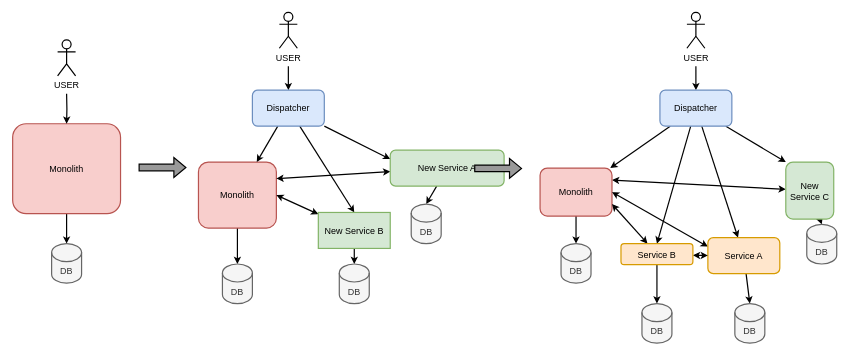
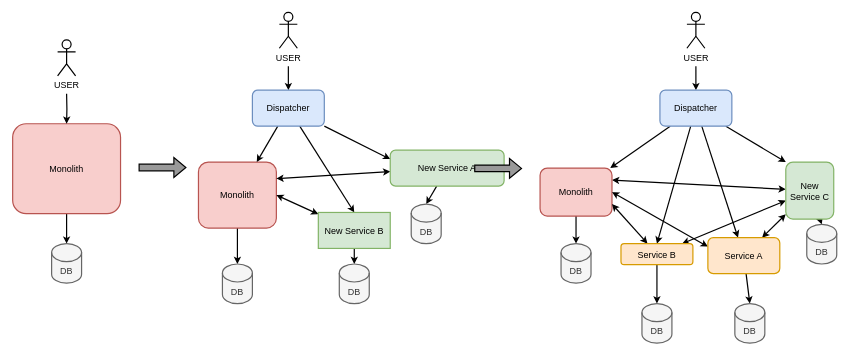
edge "New Service C" -- "Service A": added
edge "Service B" -- "Service A": now "Service B" -- "New Service C"
